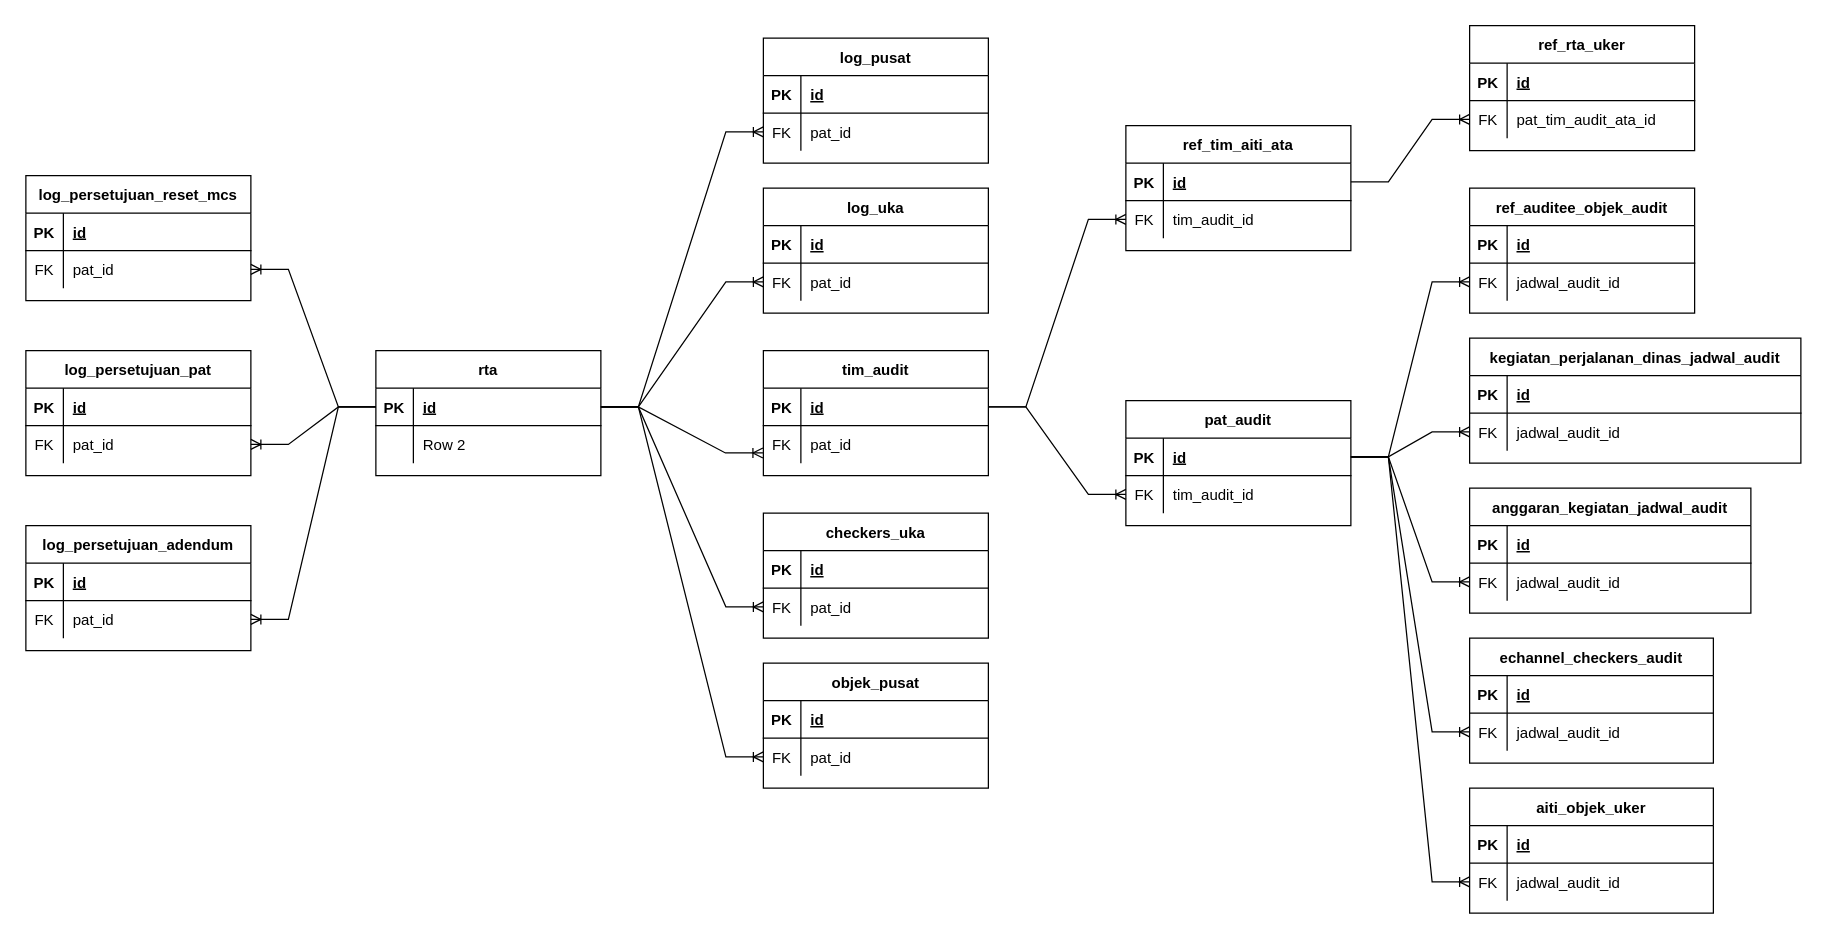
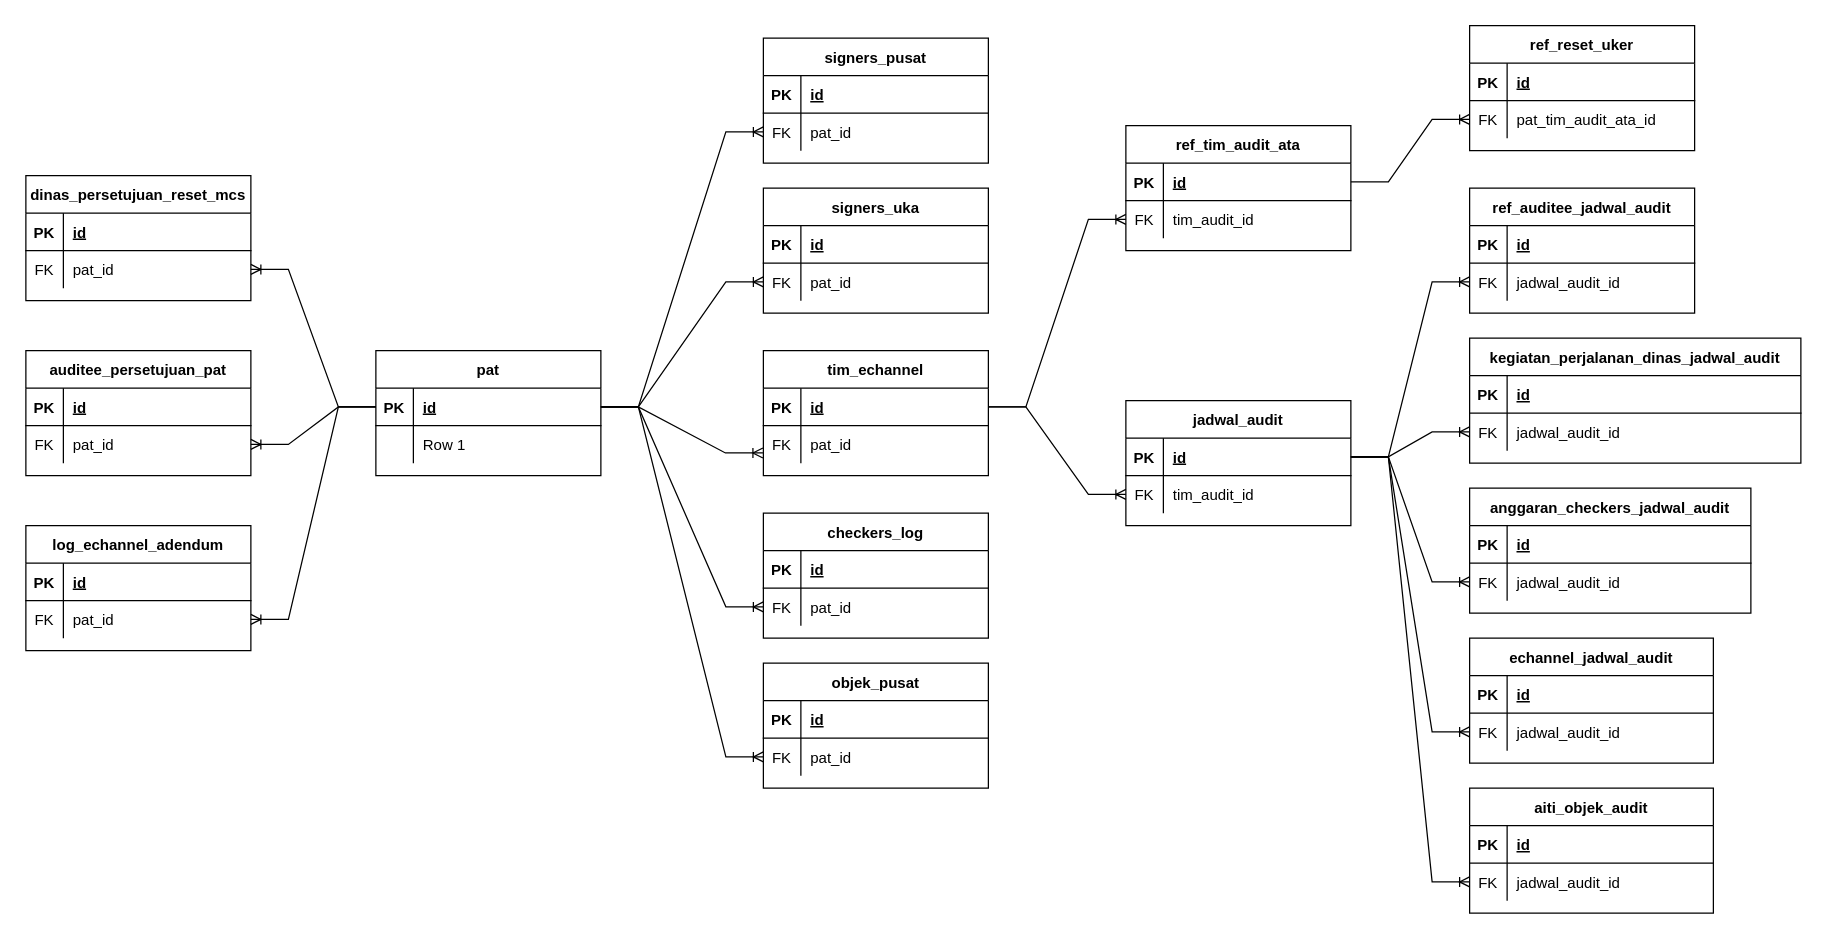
node "ref_rta_uker": label "ref_rta_uker" -> "ref_reset_uker"
node "log_pusat": label "log_pusat" -> "signers_pusat"
node "ref_tim_aiti_ata": label "ref_tim_aiti_ata" -> "ref_tim_audit_ata"
node "log_persetujuan_reset_mcs": label "log_persetujuan_reset_mcs" -> "dinas_persetujuan_reset_mcs"
node "log_uka": label "log_uka" -> "signers_uka"
node "ref_auditee_objek_audit": label "ref_auditee_objek_audit" -> "ref_auditee_jadwal_audit"
node "log_persetujuan_pat": label "log_persetujuan_pat" -> "auditee_persetujuan_pat"
node "rta": label "rta" -> "pat"
node "tim_audit": label "tim_audit" -> "tim_echannel"
node "pat_audit": label "pat_audit" -> "jadwal_audit"
node "Row 2": label "Row 2" -> "Row 1"
node "anggaran_kegiatan_jadwal_audit": label "anggaran_kegiatan_jadwal_audit" -> "anggaran_checkers_jadwal_audit"
node "checkers_uka": label "checkers_uka" -> "checkers_log"
node "log_persetujuan_adendum": label "log_persetujuan_adendum" -> "log_echannel_adendum"
node "echannel_checkers_audit": label "echannel_checkers_audit" -> "echannel_jadwal_audit"
node "aiti_objek_uker": label "aiti_objek_uker" -> "aiti_objek_audit"
